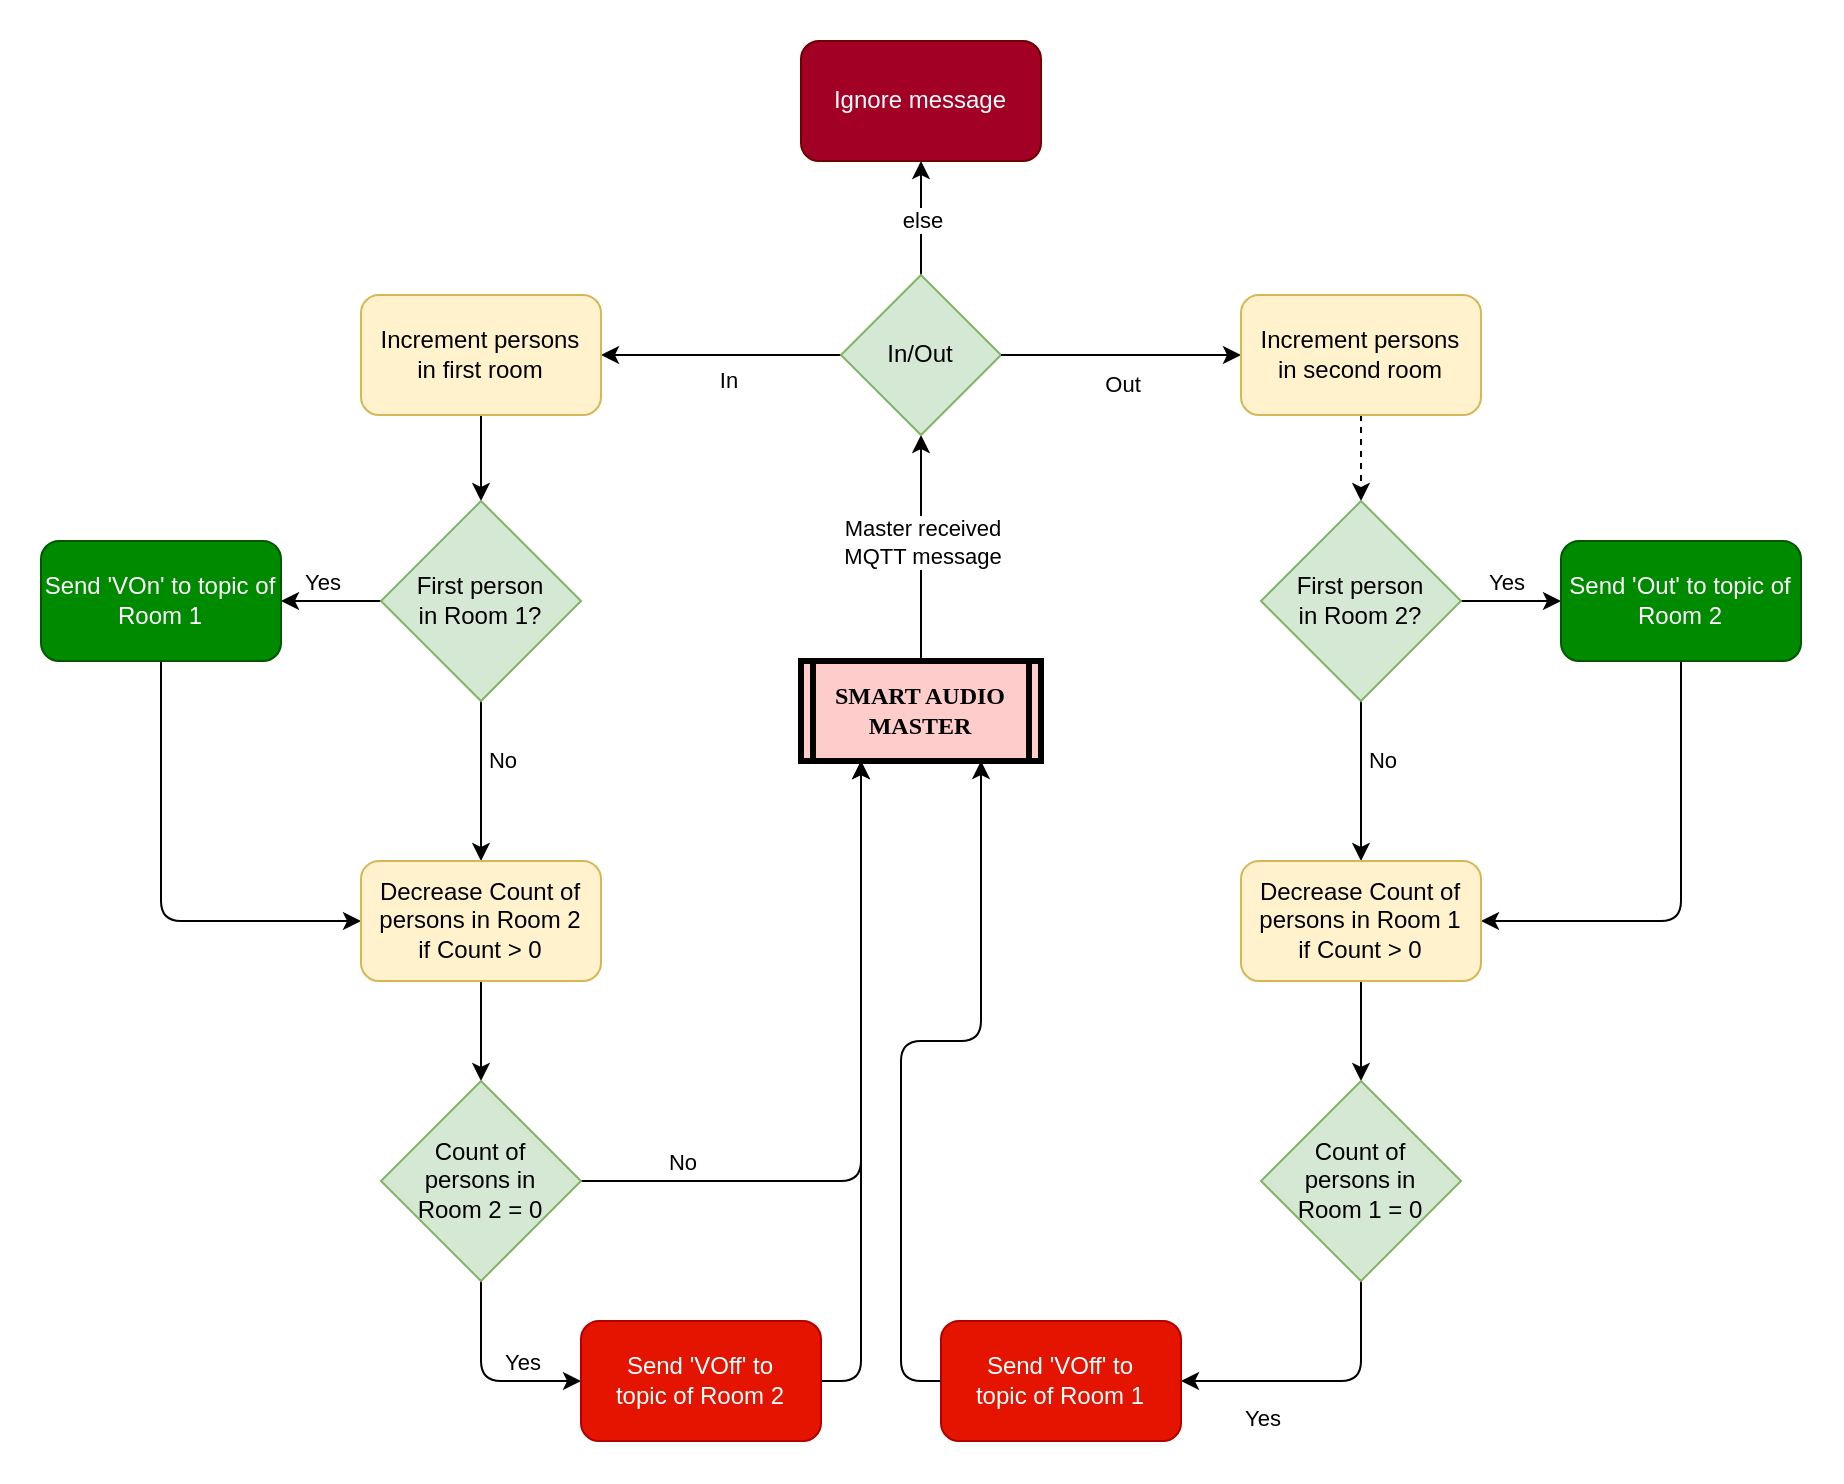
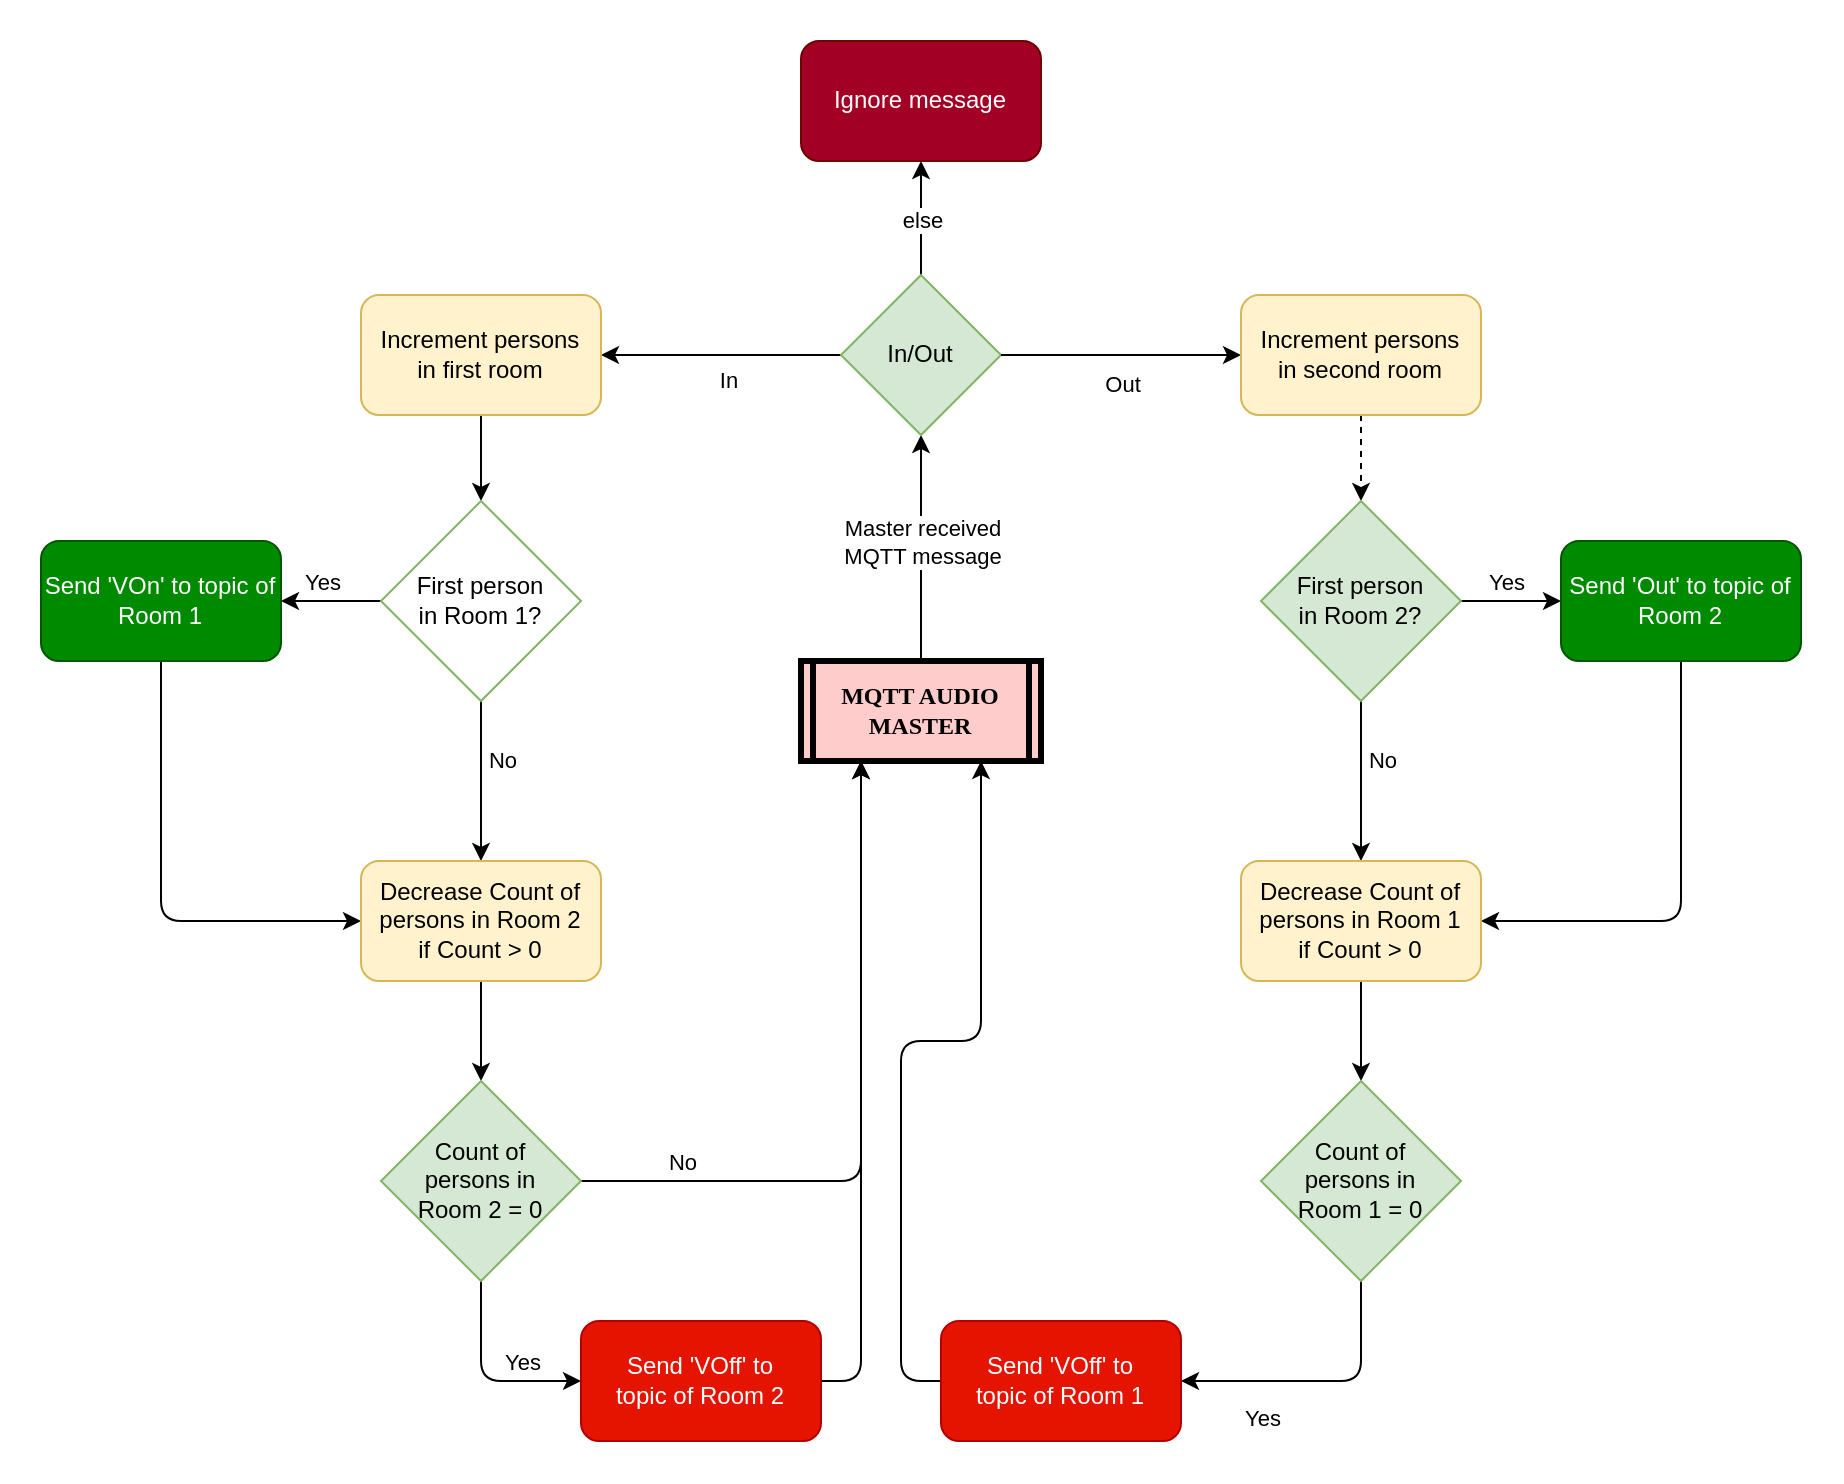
node "First person in Room 1?": fillcolor #d5e8d4 -> #ffffff
node "SMART AUDIO MASTER": label "SMART AUDIO MASTER" -> "MQTT AUDIO MASTER"
